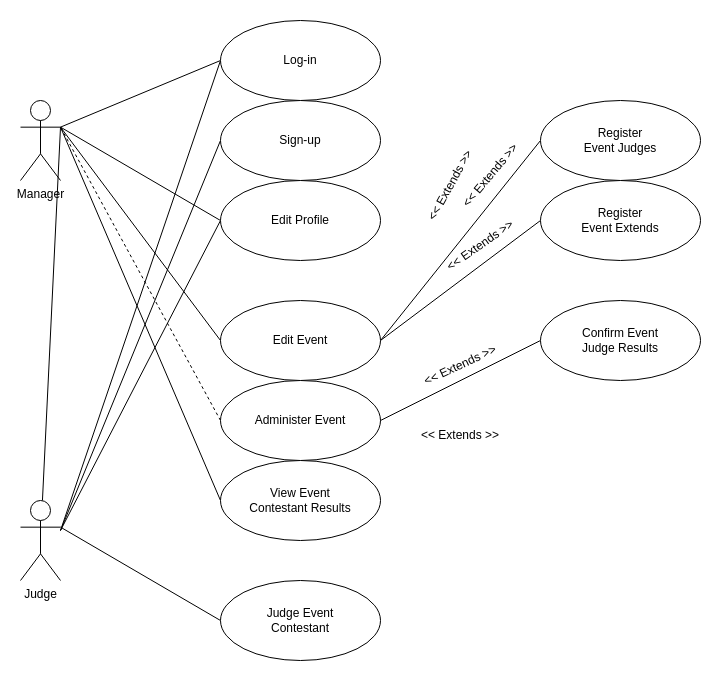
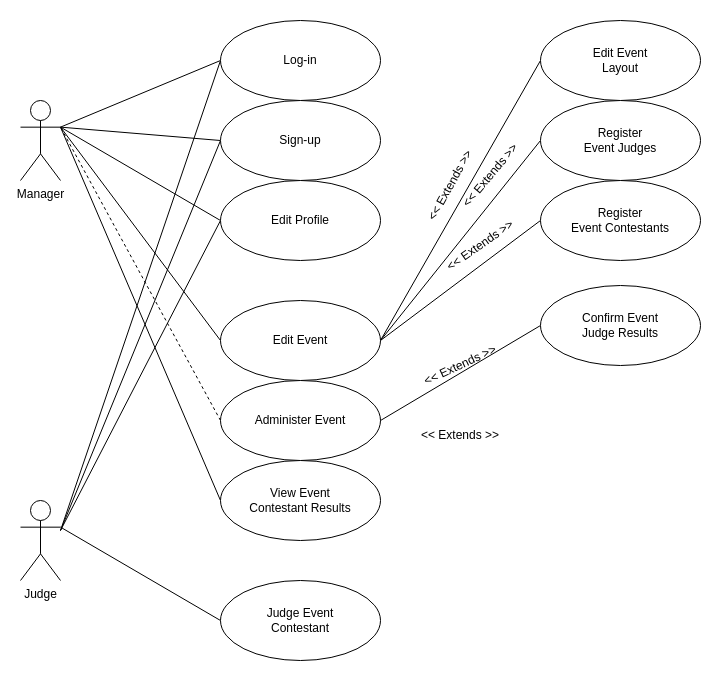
node "Edit Event Layout": added
edge "Edit Event Layout" -- "Edit Event": added
node "Register Event Extends": label "Register Event Extends" -> "Register Event Contestants"
edge "Manager" -- "Judge": now "Manager" -- "Sign-up"
node "Confirm Event Judge Results": moved (621, 341) -> (621, 326)
